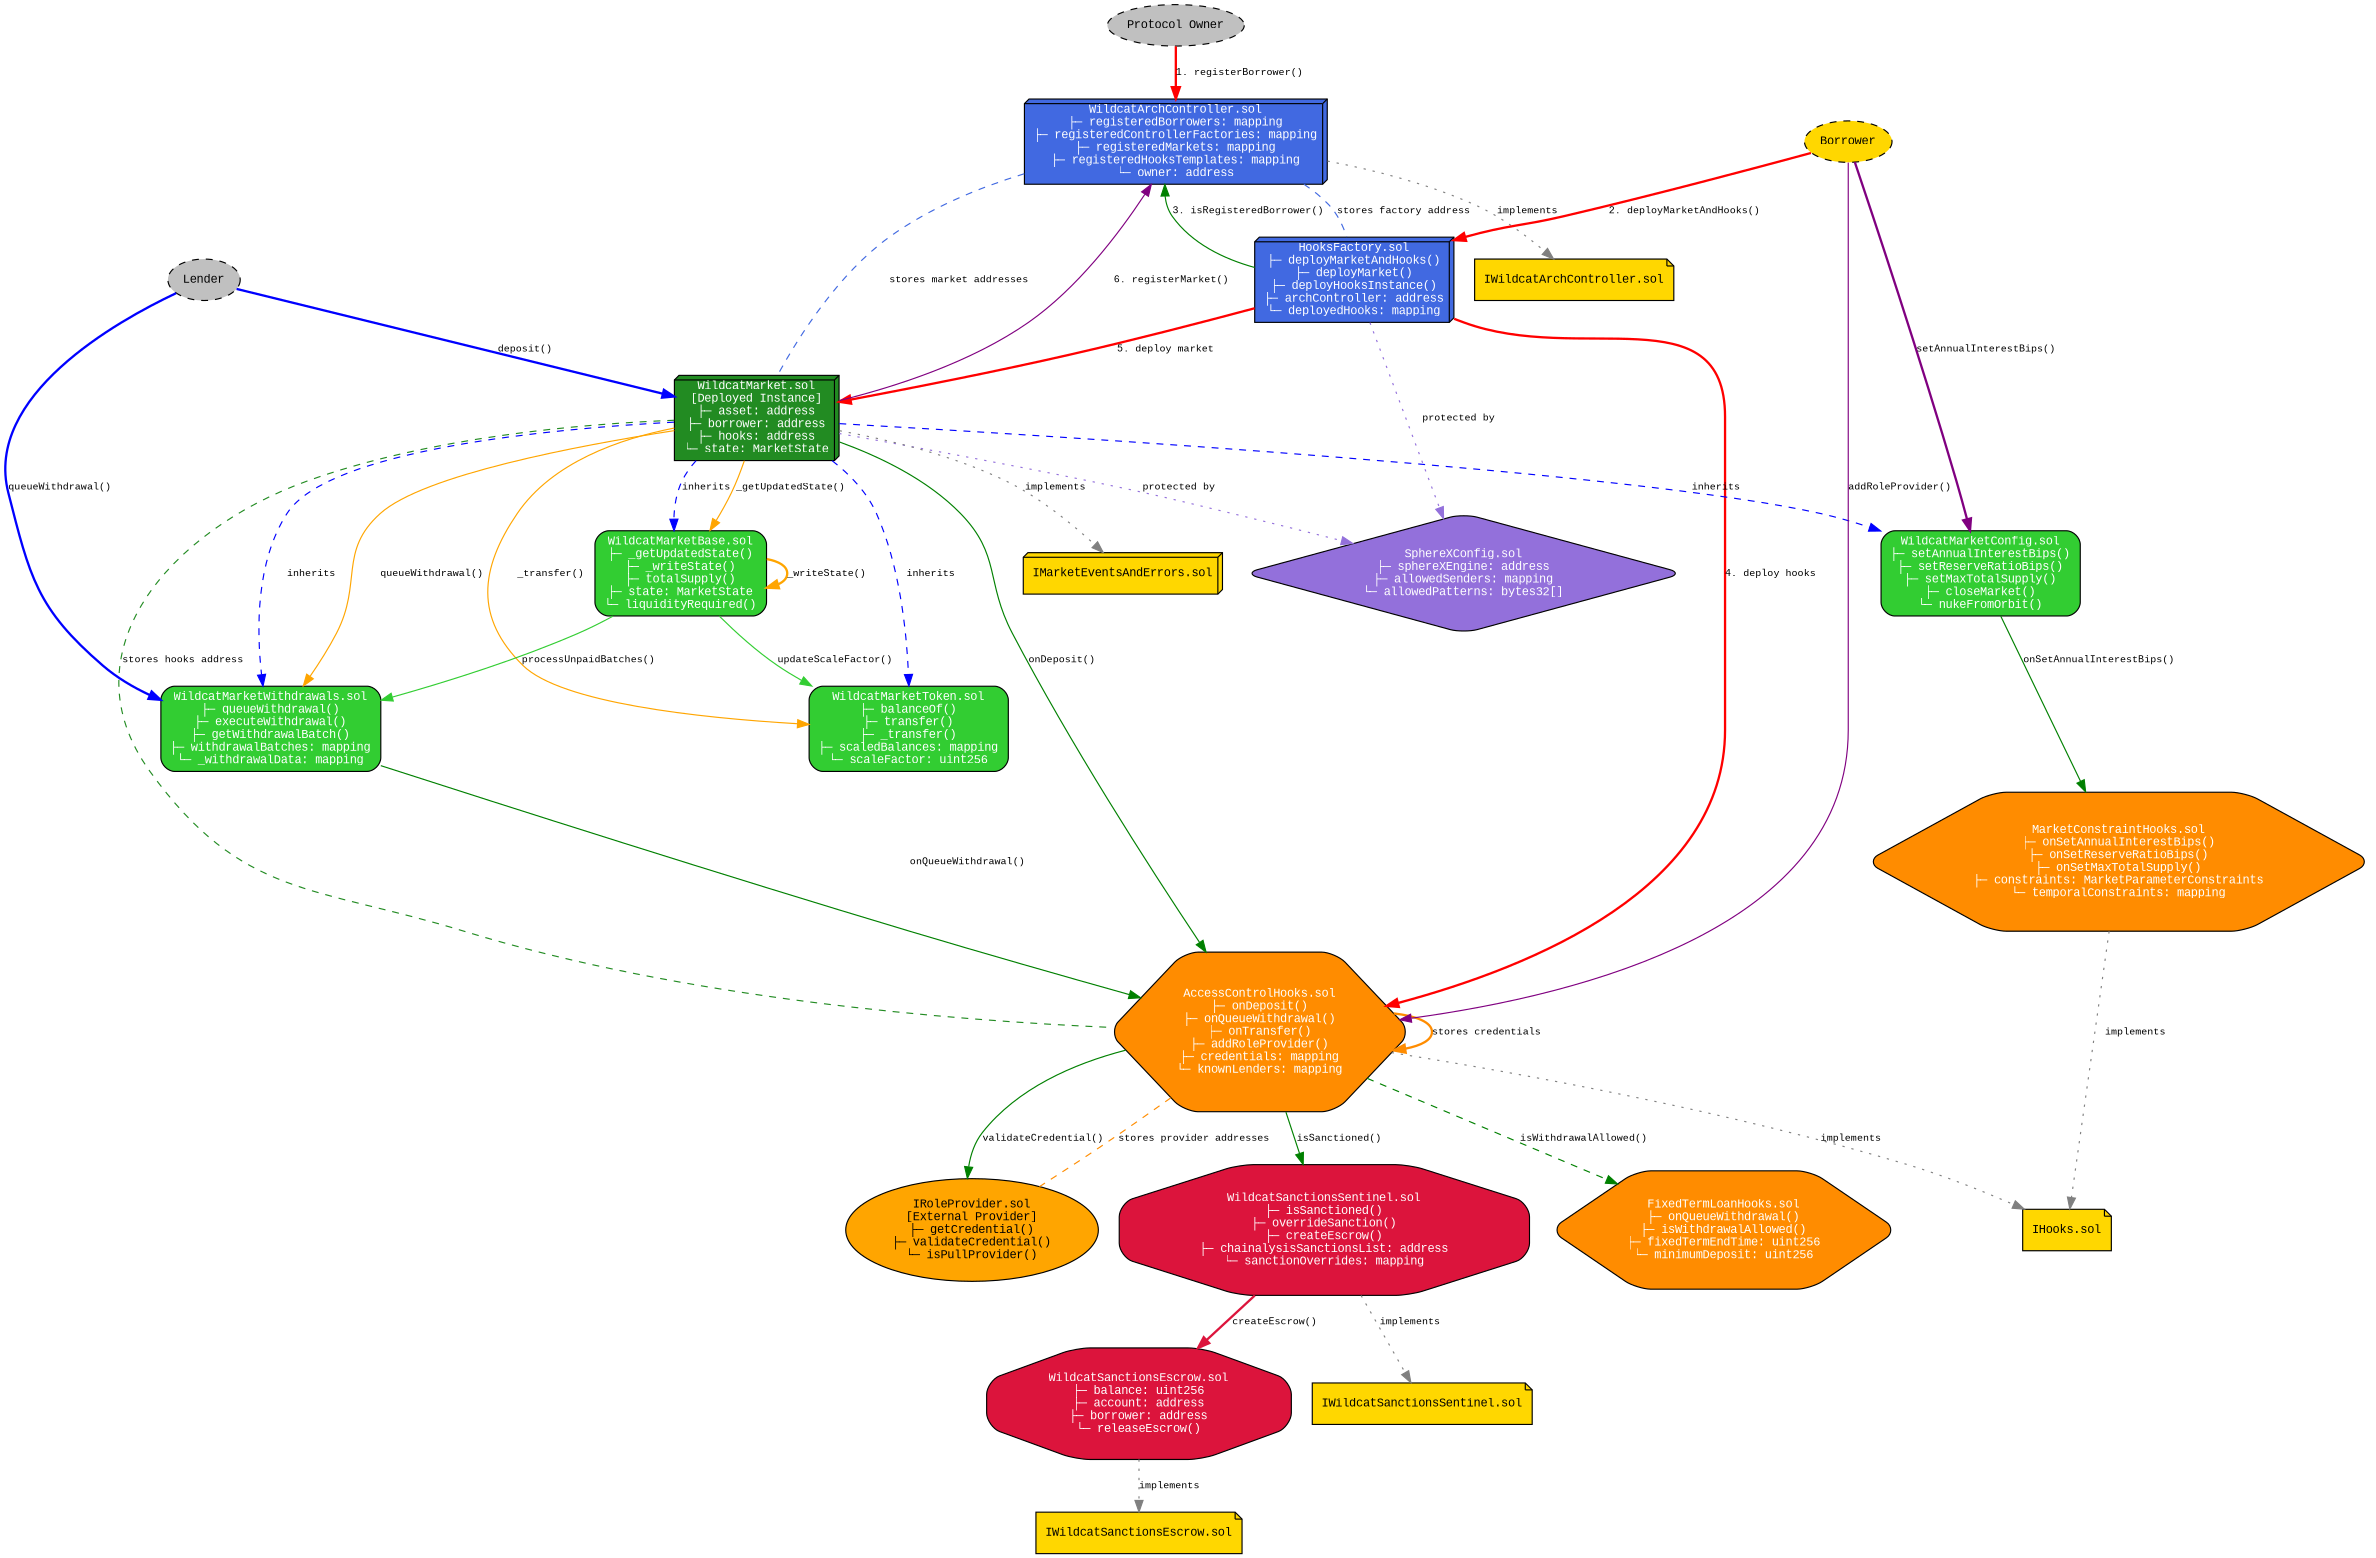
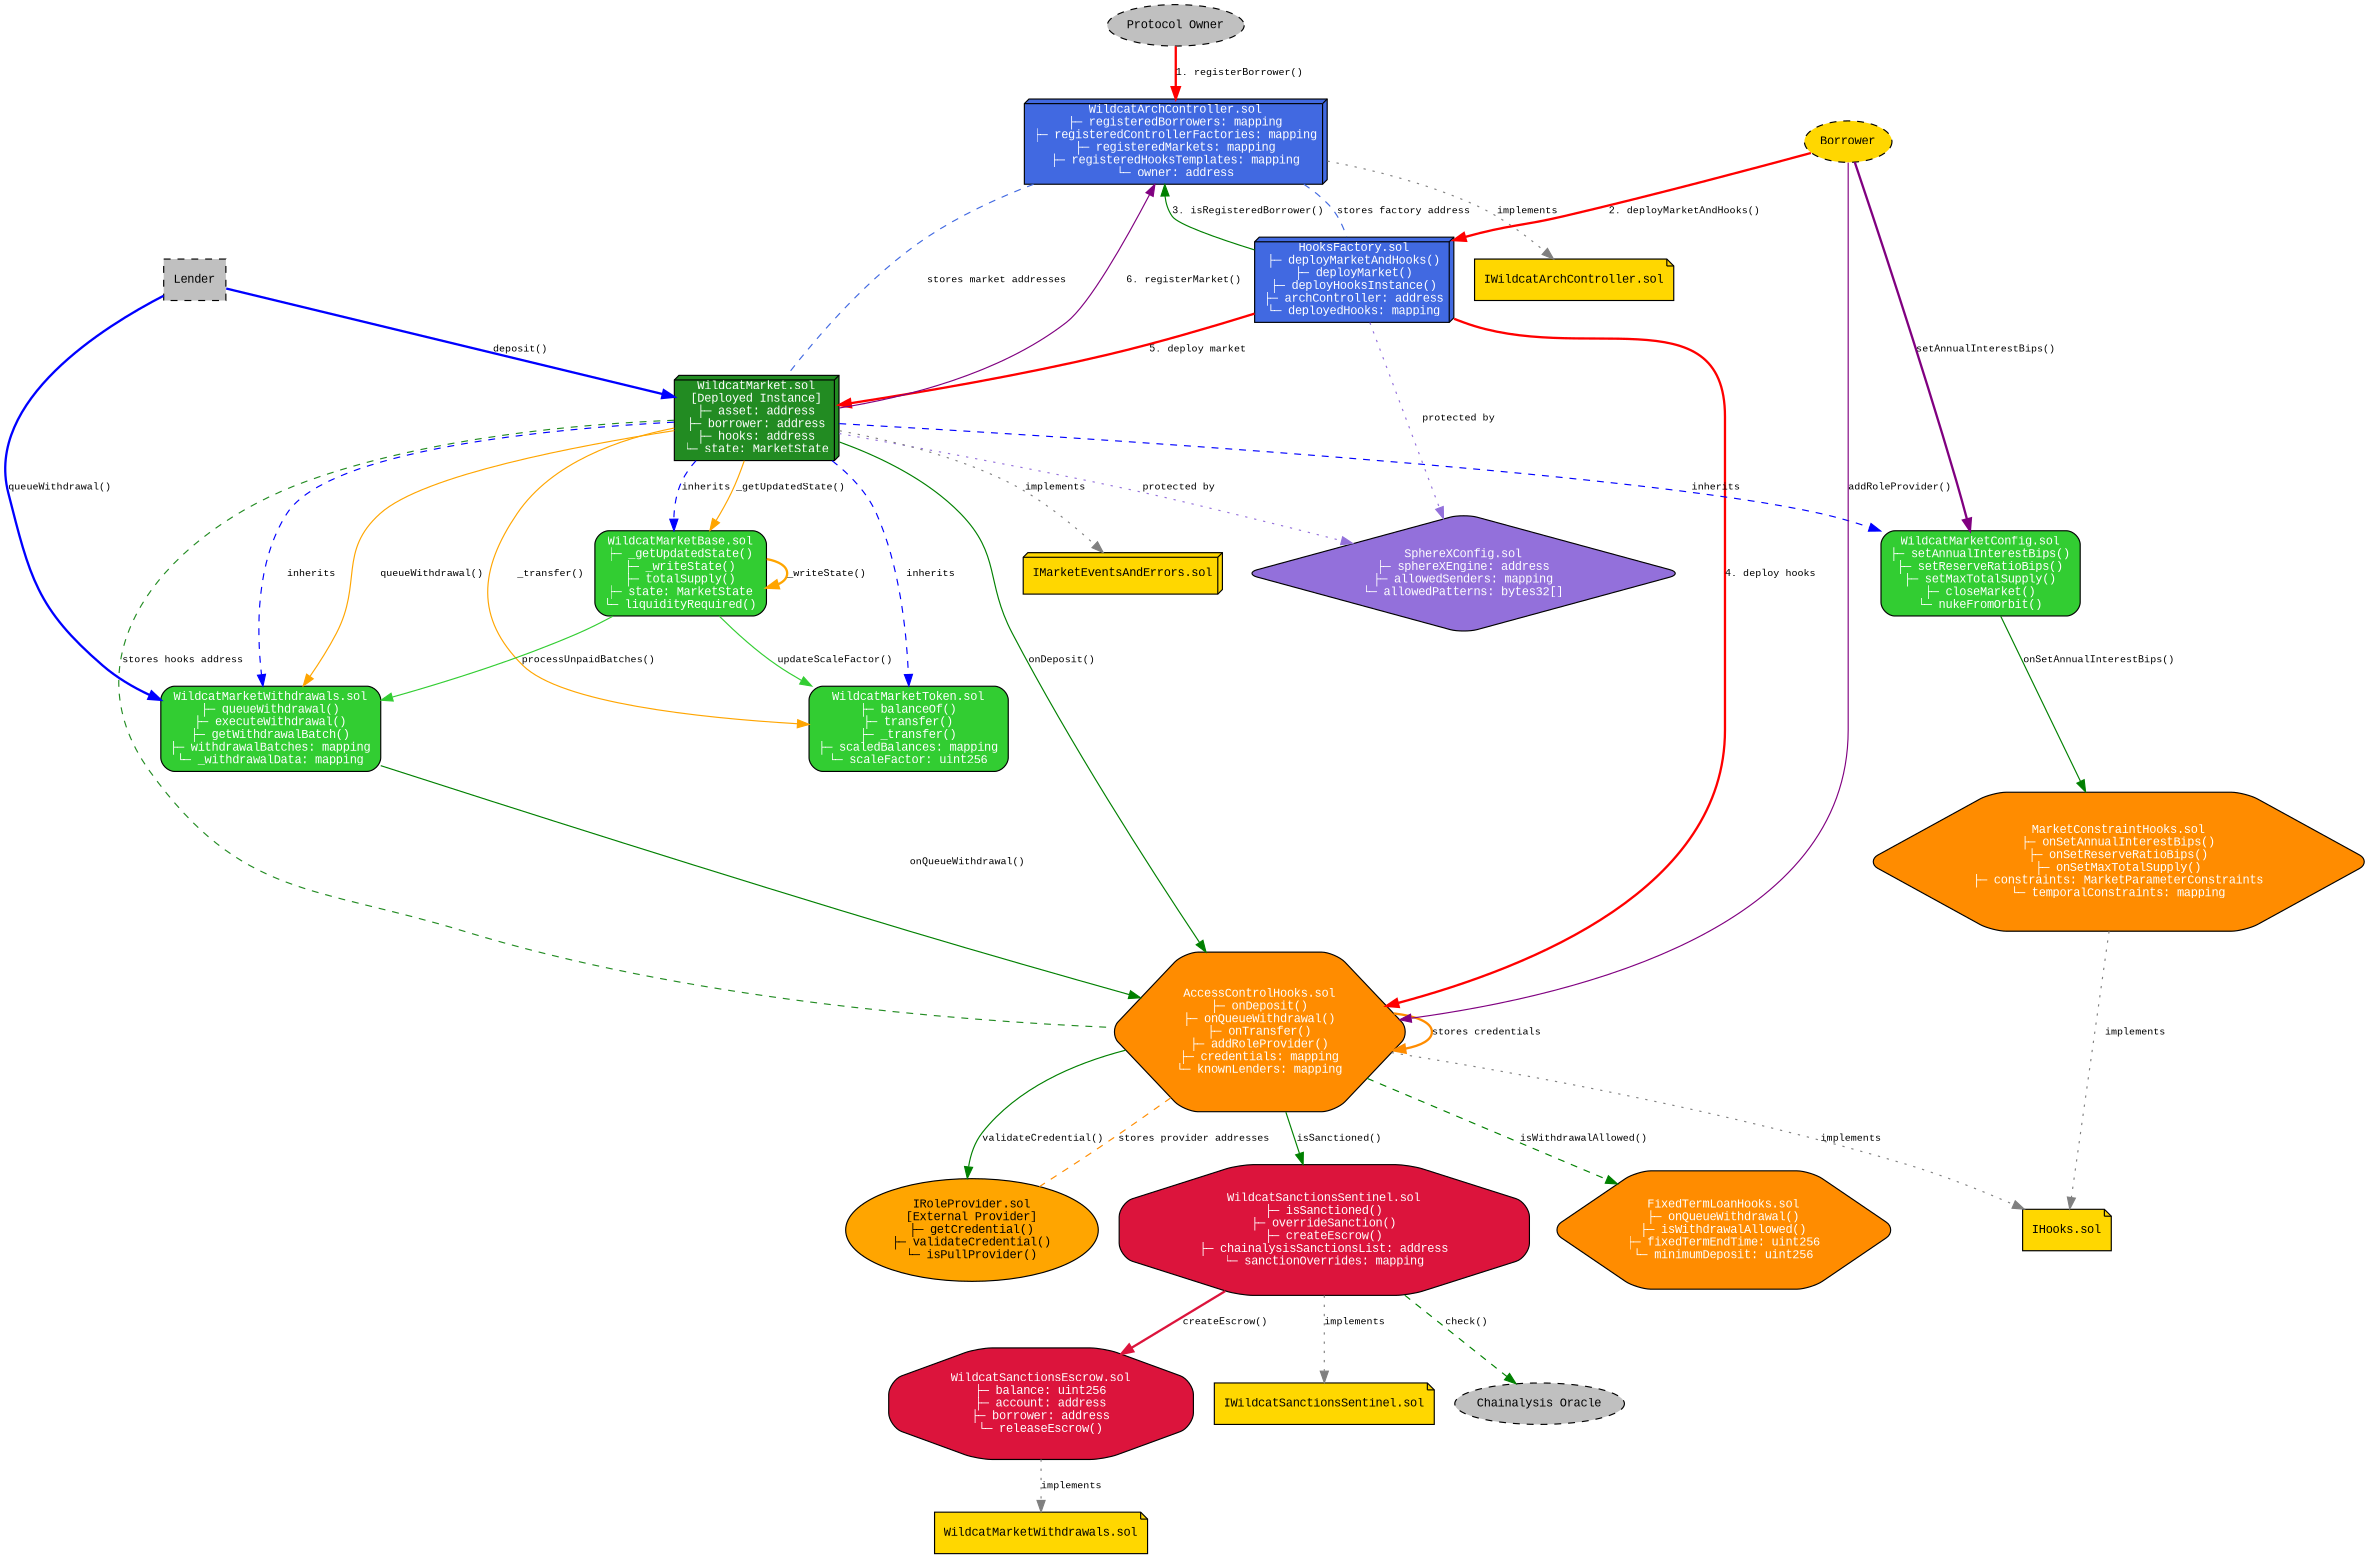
node "Lender": shape ellipse -> box
node "Chainalysis Oracle": added
node "IWildcatSanctionsEscrow.sol": label "IWildcatSanctionsEscrow.sol" -> "WildcatMarketWithdrawals.sol"
